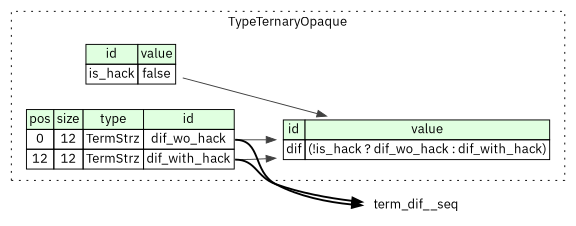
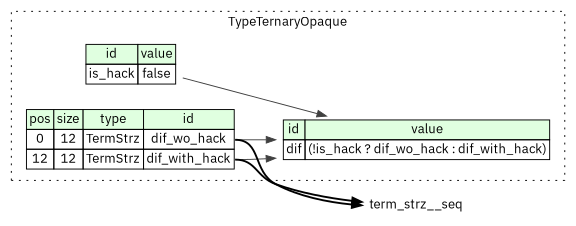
node "term_dif__seq": label "term_dif__seq" -> "term_strz__seq"
